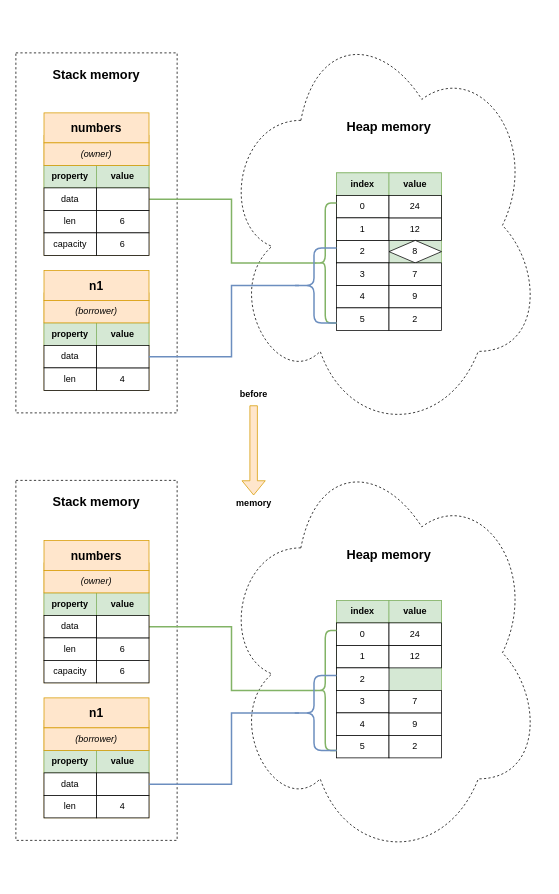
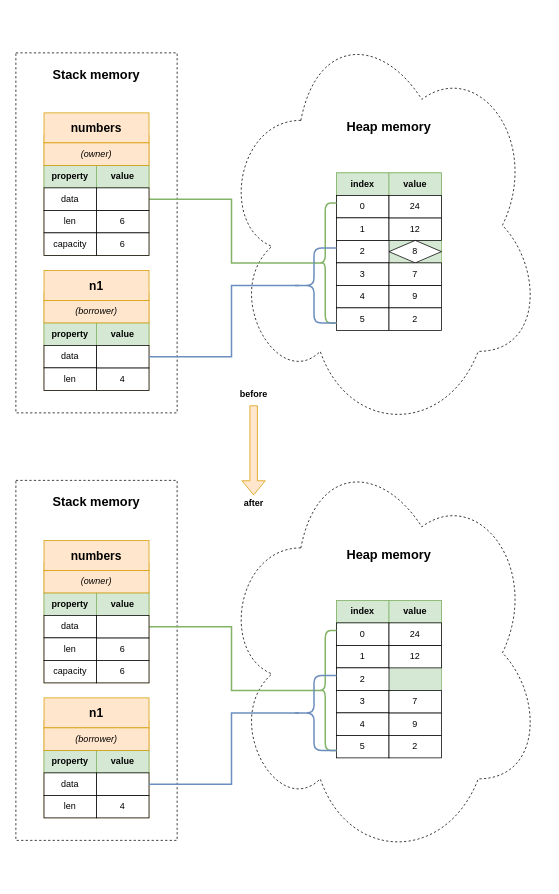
node "memory": label "memory" -> "after"
